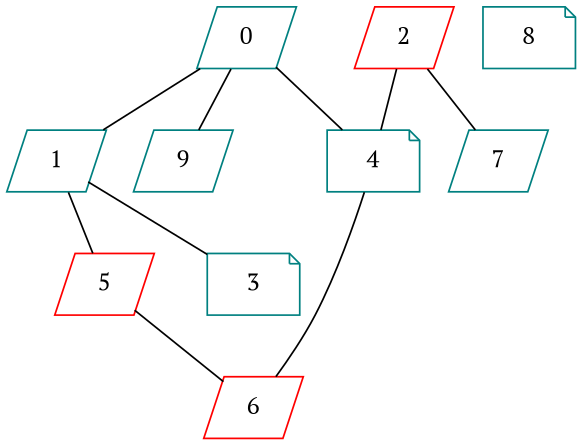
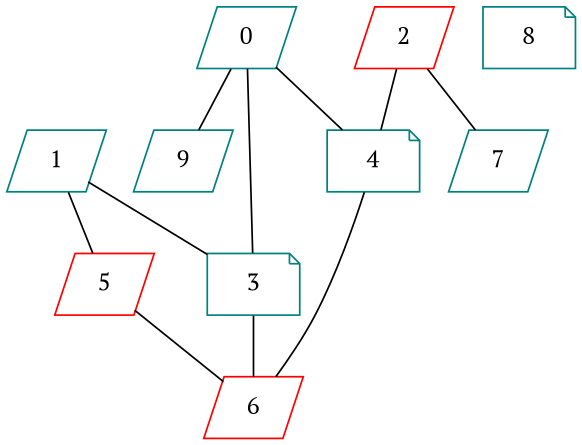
edge "0" -- "1": now "0" -- "3"
edge "3" -- "6": added
